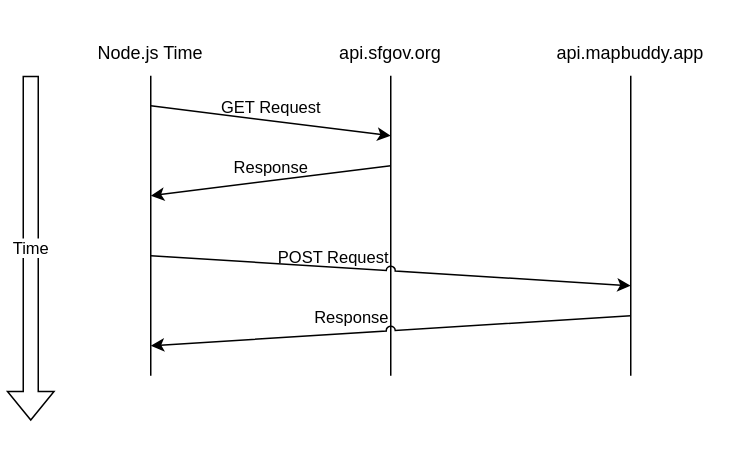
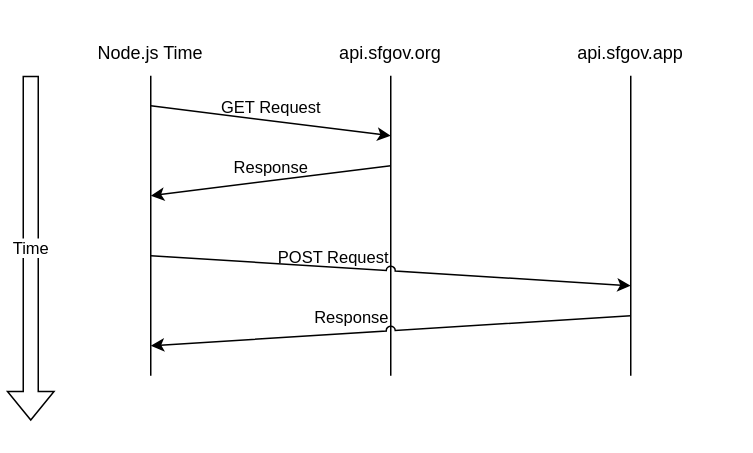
node "api.mapbuddy.app": label "api.mapbuddy.app" -> "api.sfgov.app"
